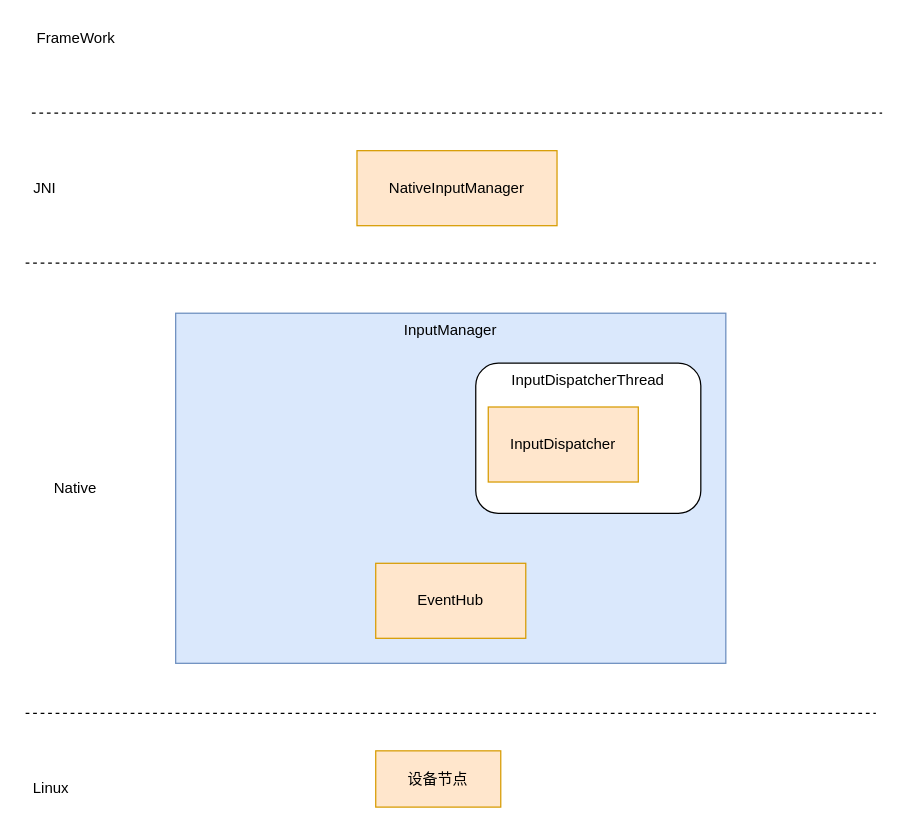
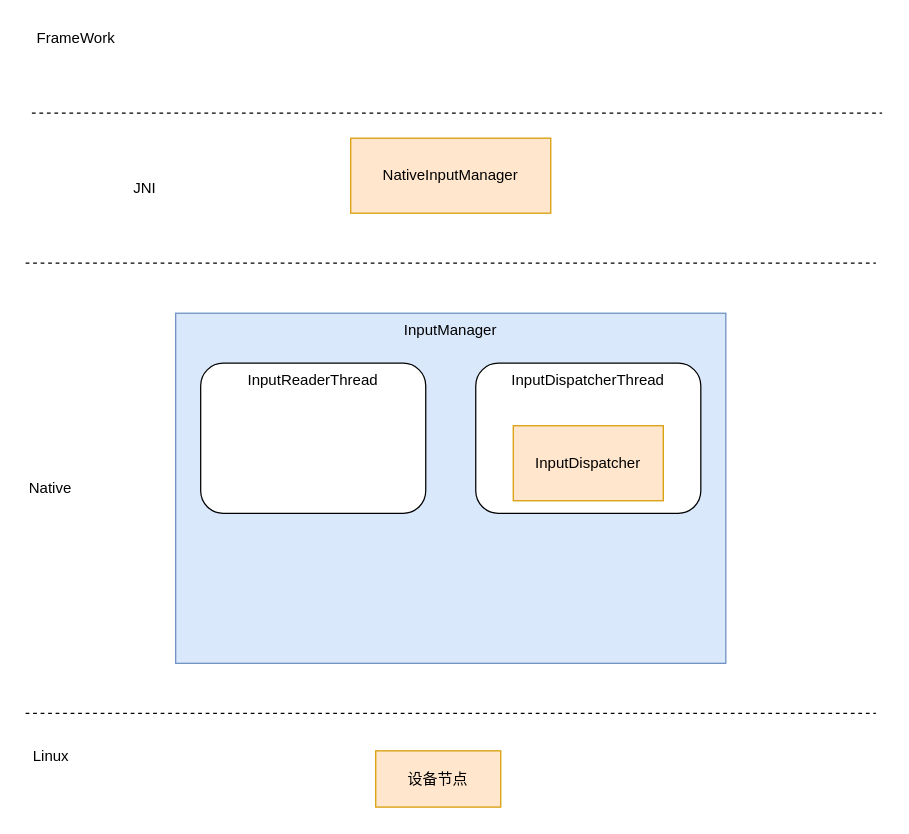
node "JNI": moved (44, 188) -> (144, 188)
node "NativeInputManager": moved (457, 188) -> (451, 176)
node "InputReaderThread": added
node "InputDispatcher": moved (563, 444) -> (588, 463)
node "Native": moved (76, 488) -> (51, 488)
node "EventHub": removed
node "Linux": moved (51, 788) -> (51, 757)
